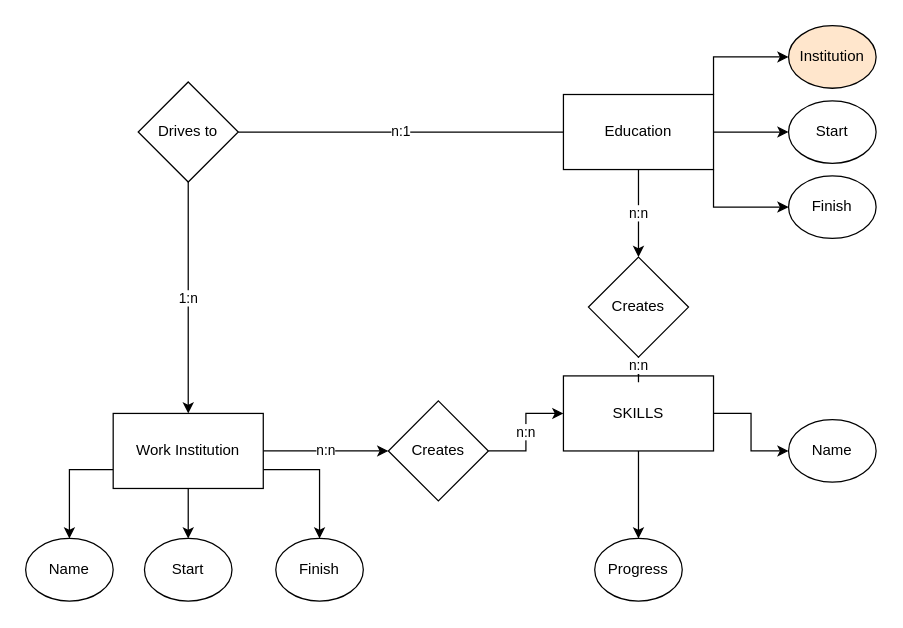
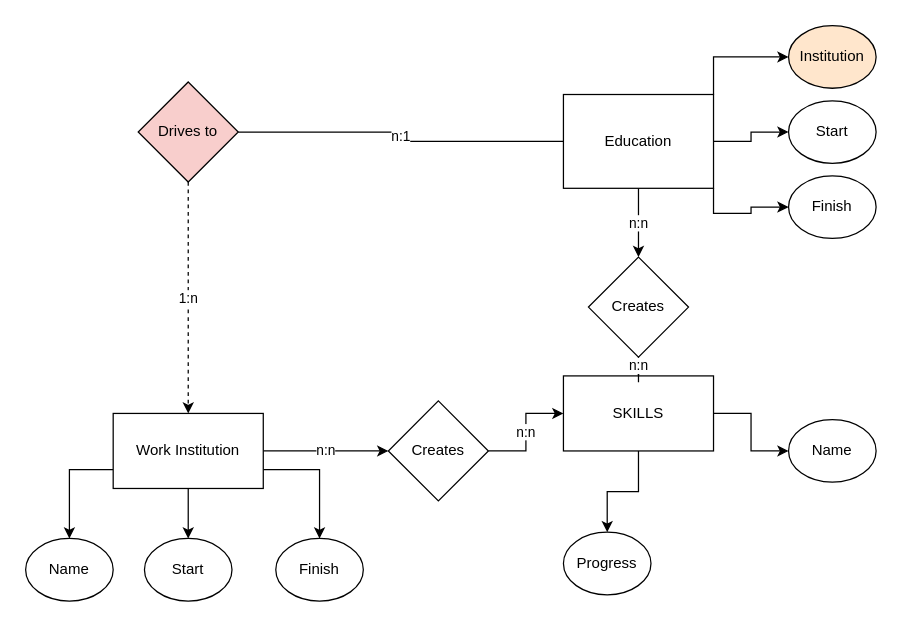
node "Drives to": fillcolor #ffffff -> #f8cecc
node "Education": size 150x75 -> 150x94
edge "Drives to" -> "Work Institution": style solid -> dashed
node "Progress": moved (638, 569) -> (607, 563)
